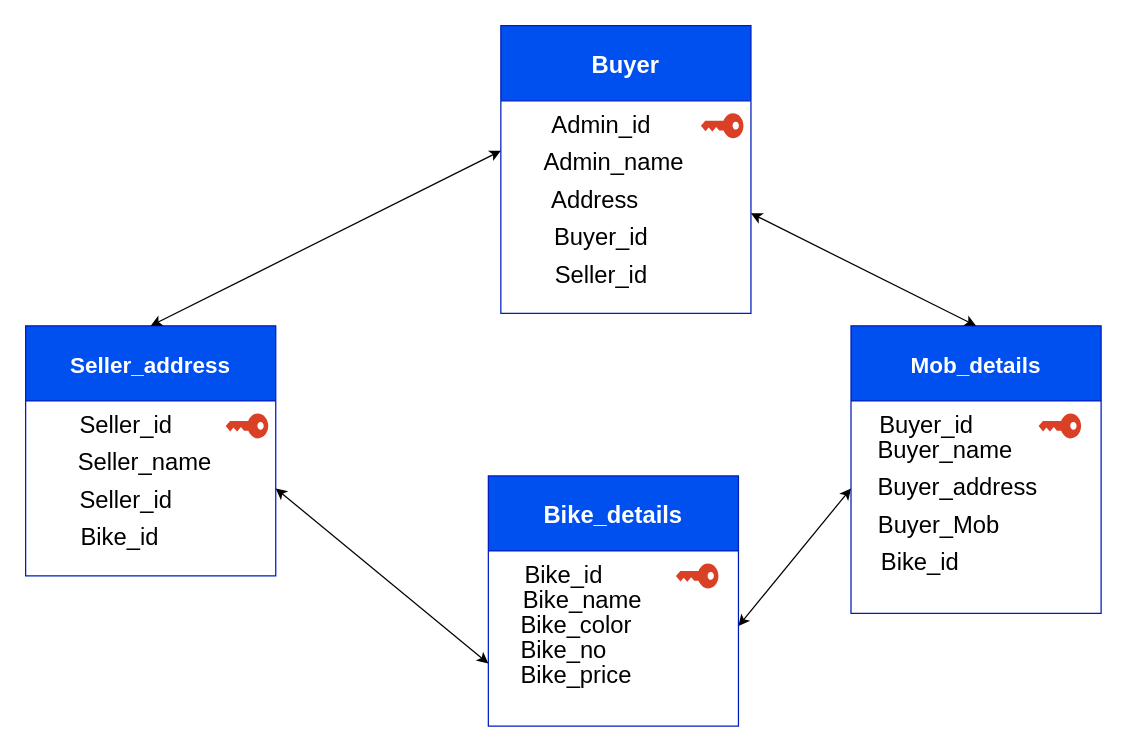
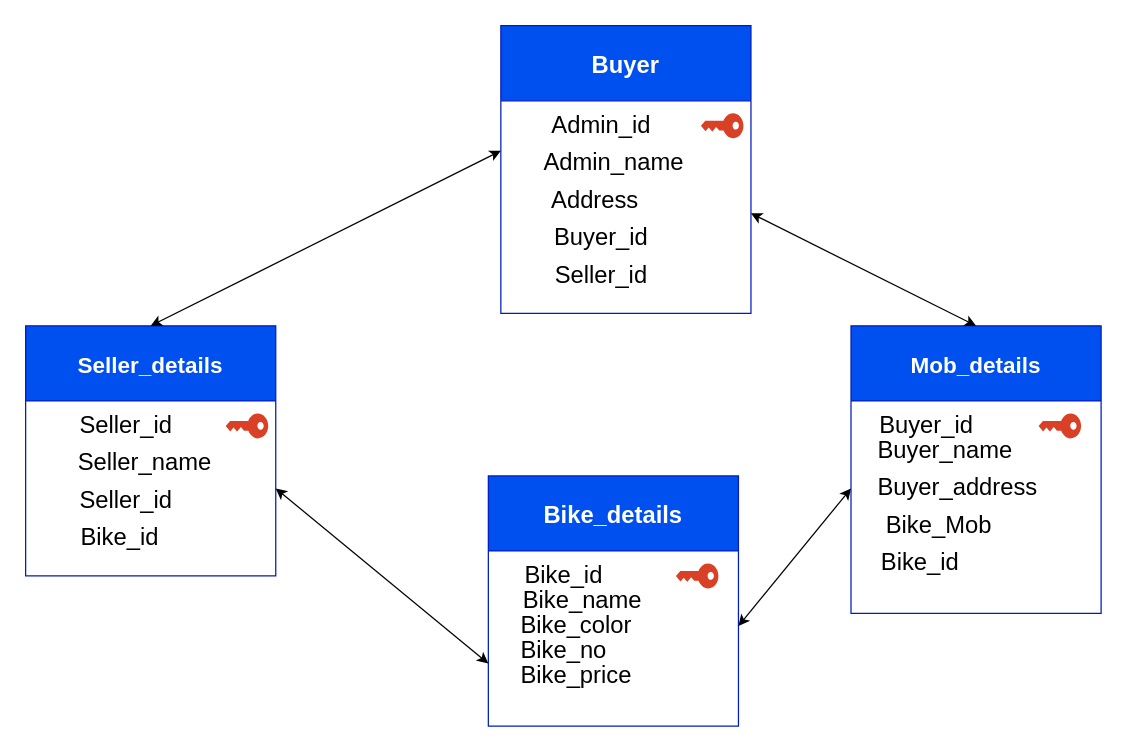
node "Seller_address": label "Seller_address" -> "Seller_details"
node "Buyer_Mob": label "Buyer_Mob" -> "Bike_Mob"
